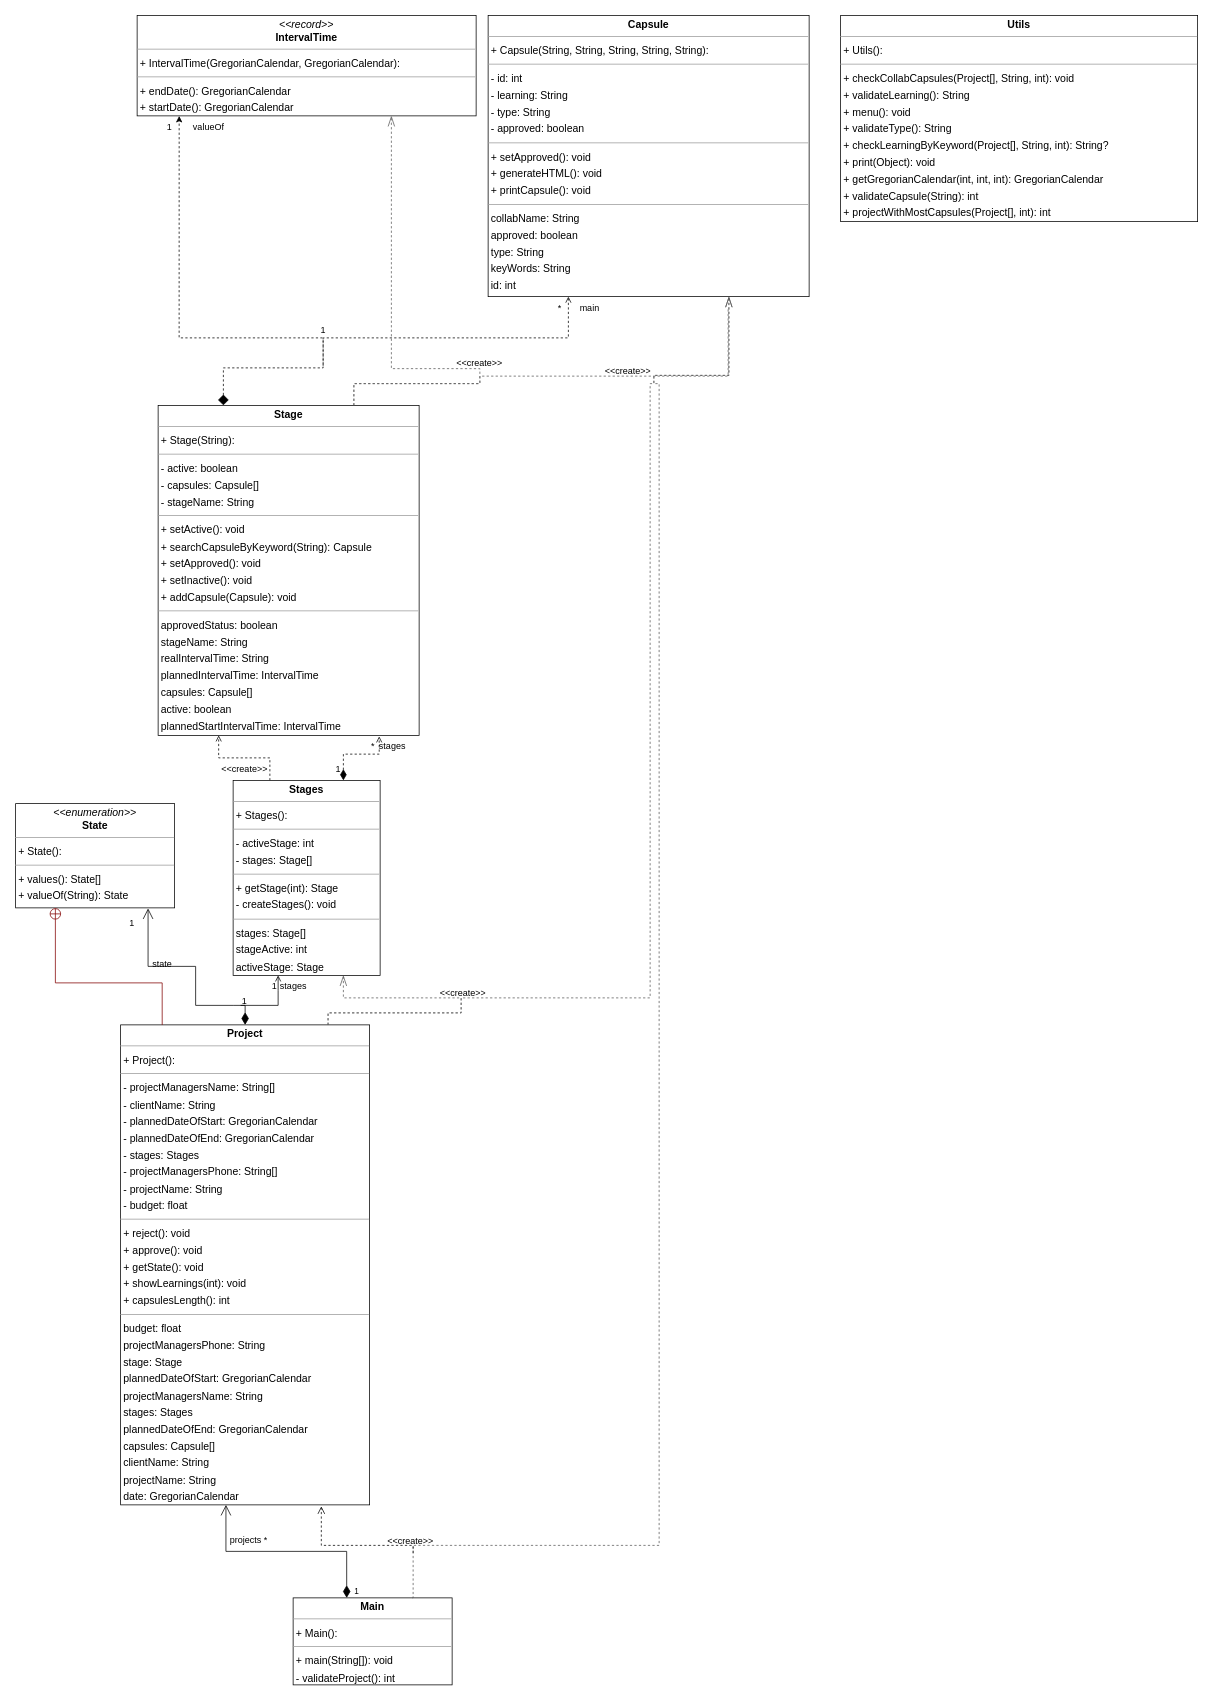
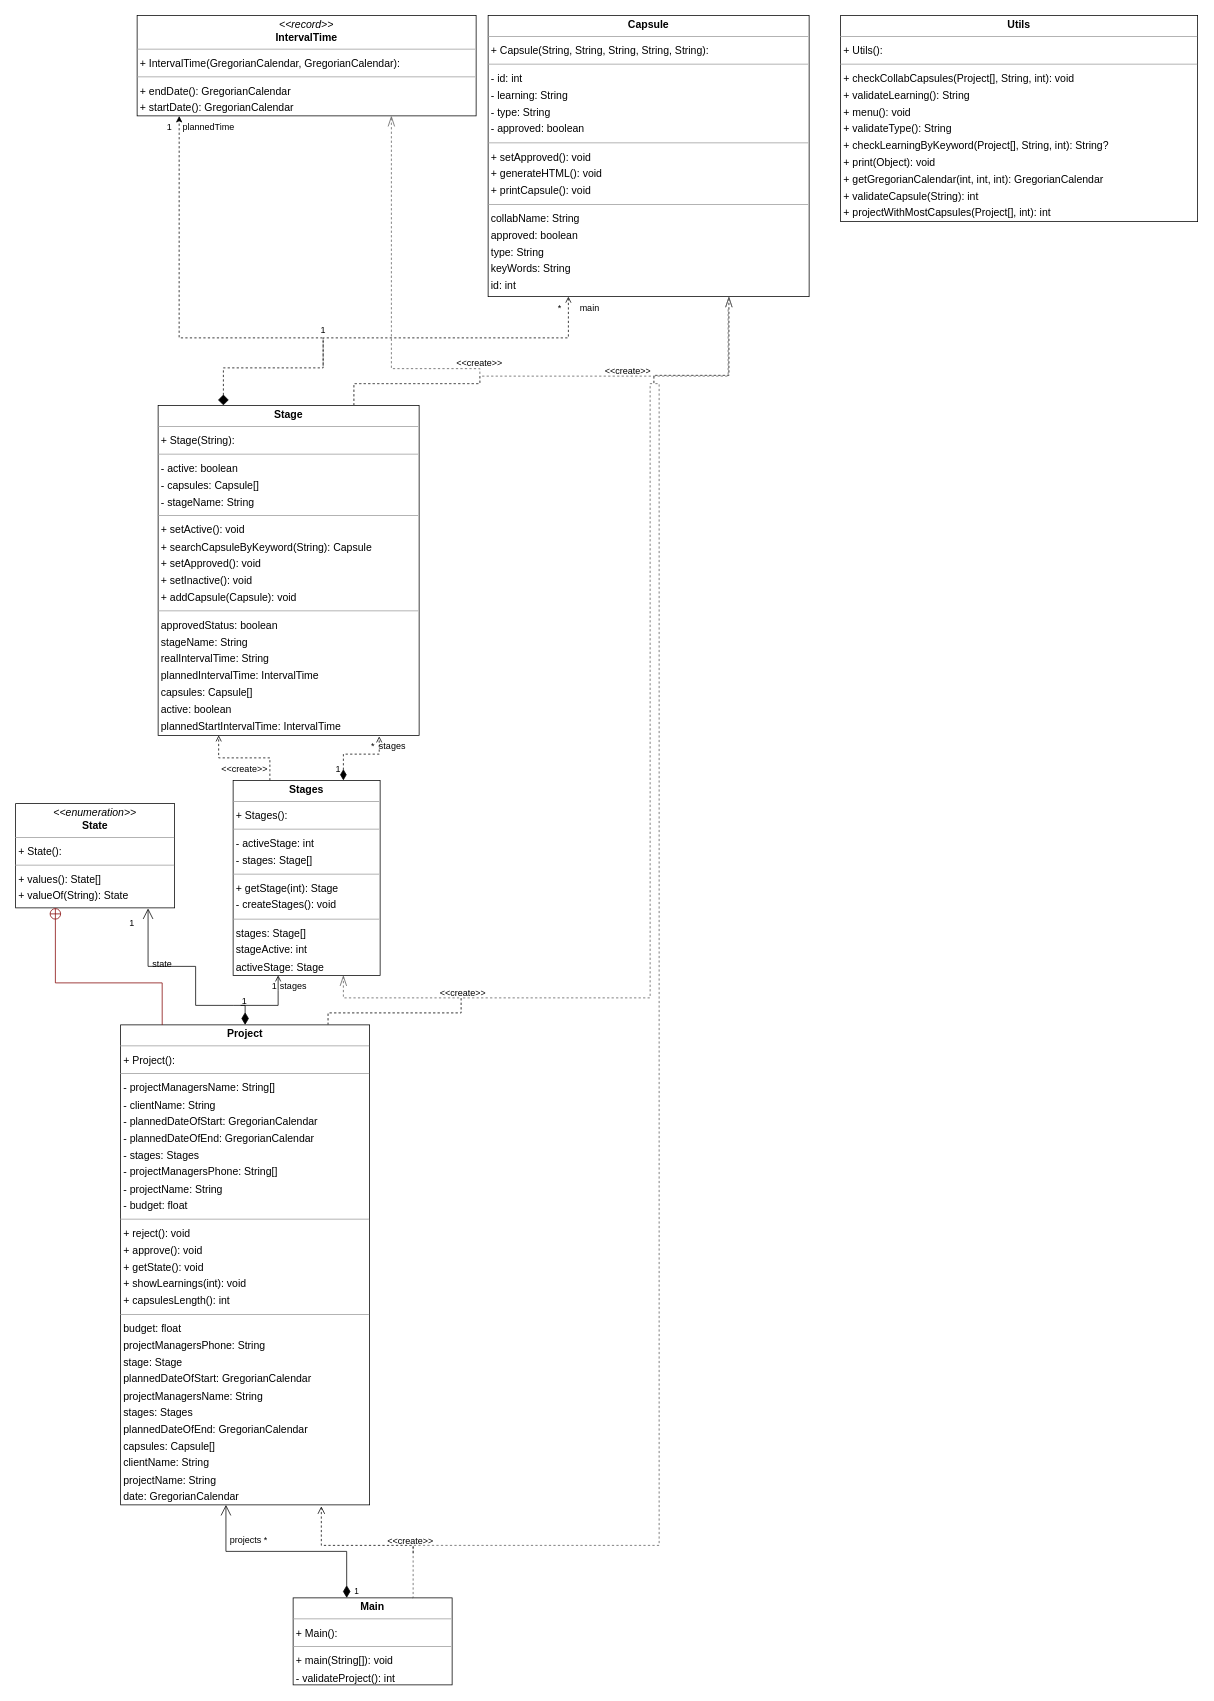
node "valueOf": label "valueOf" -> "plannedTime"
